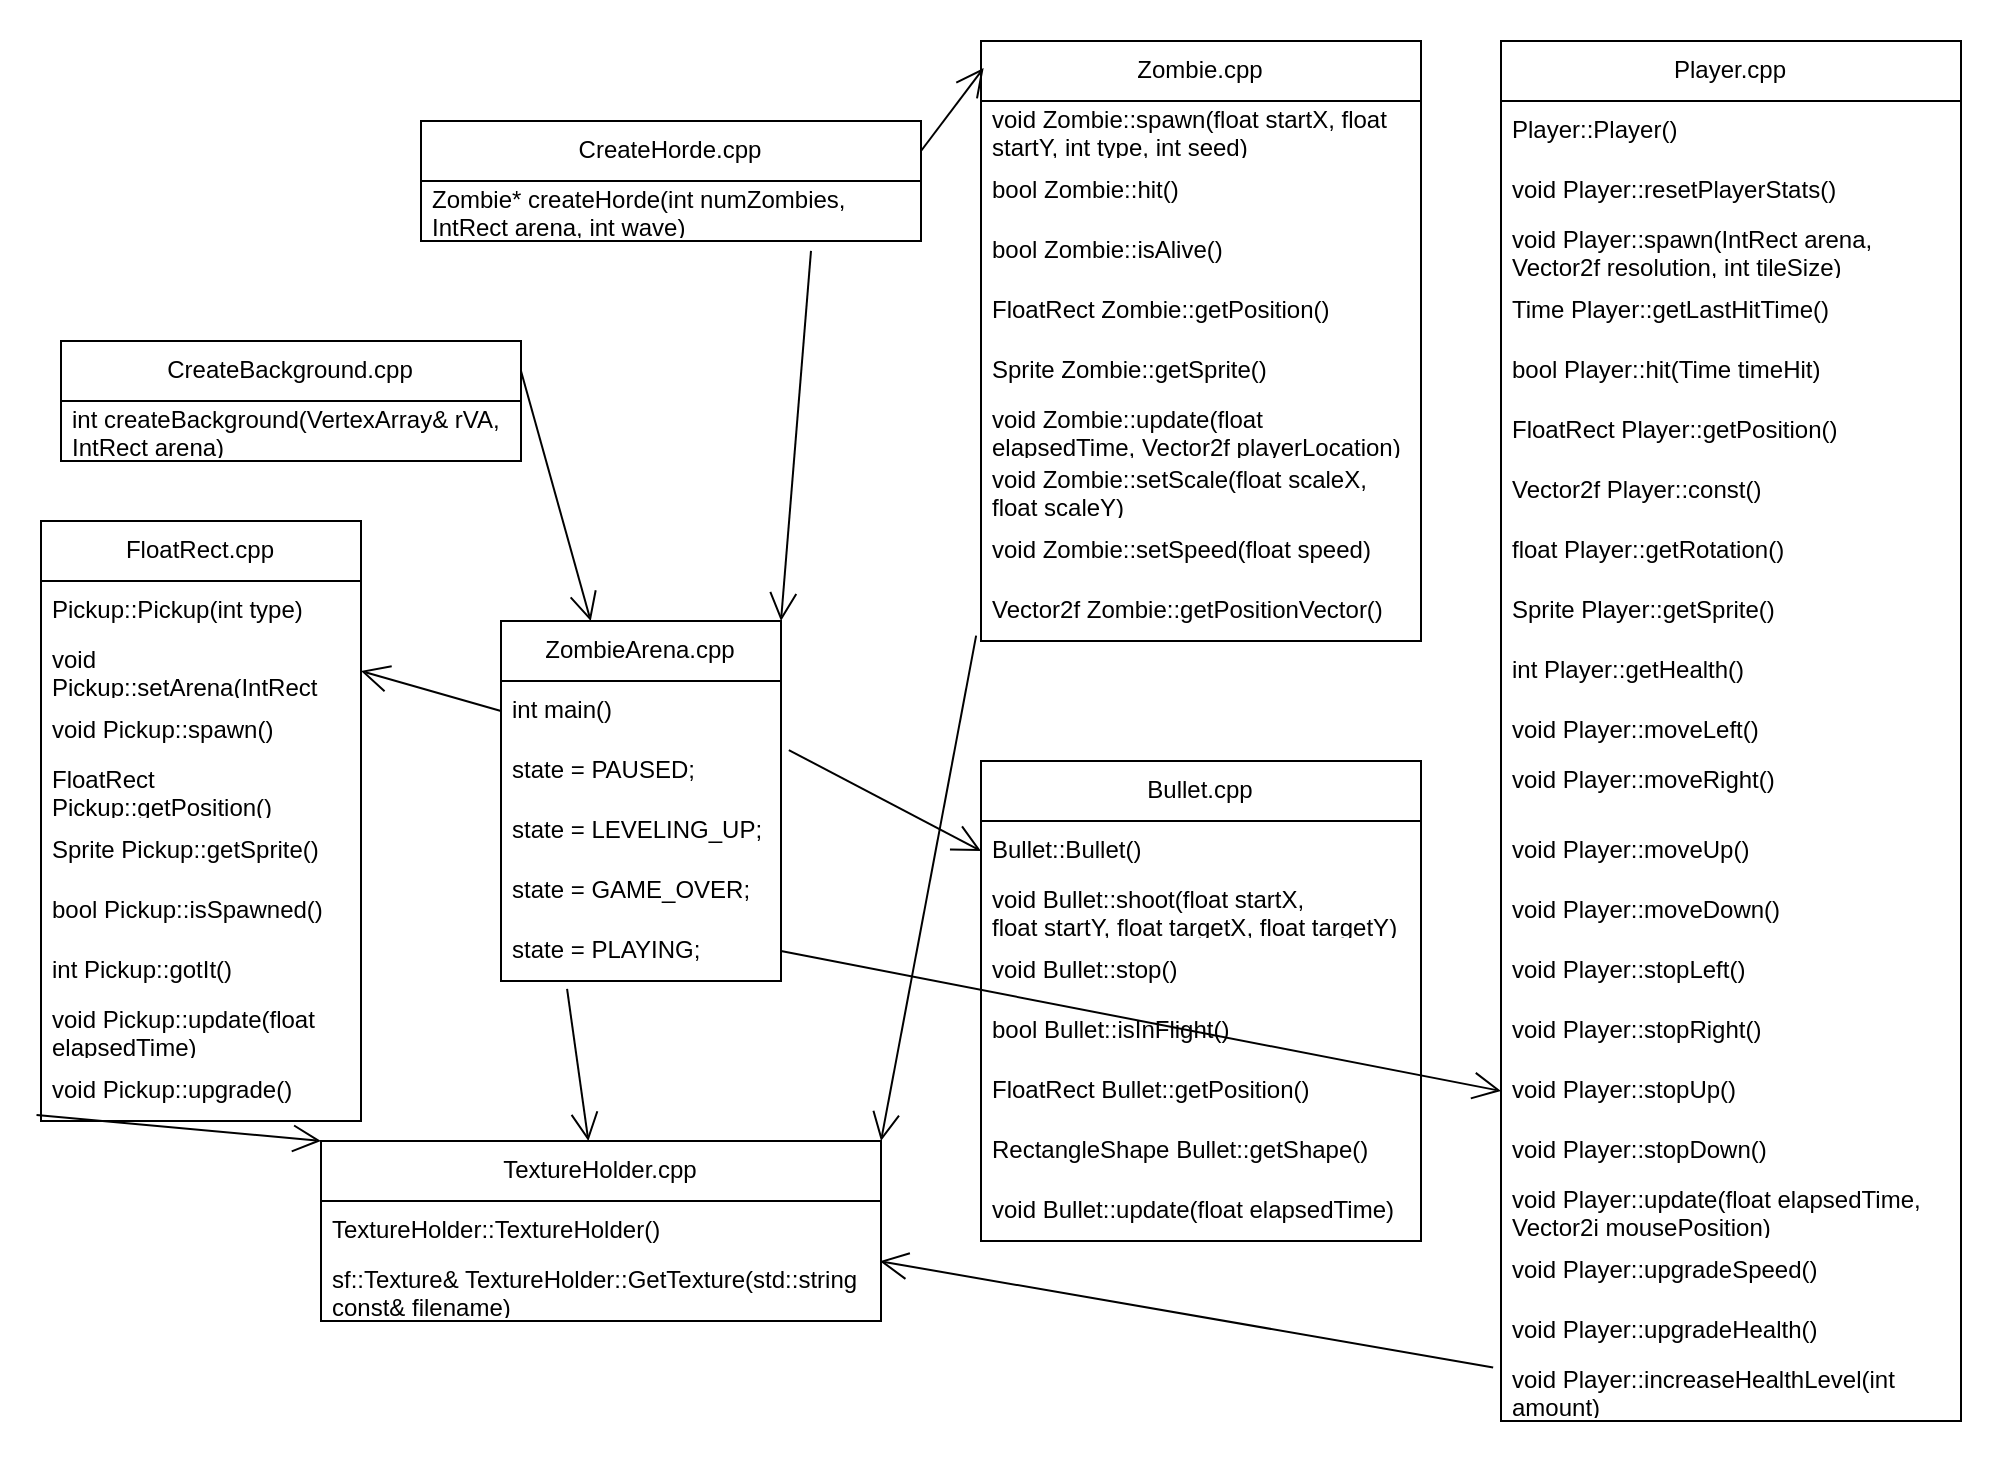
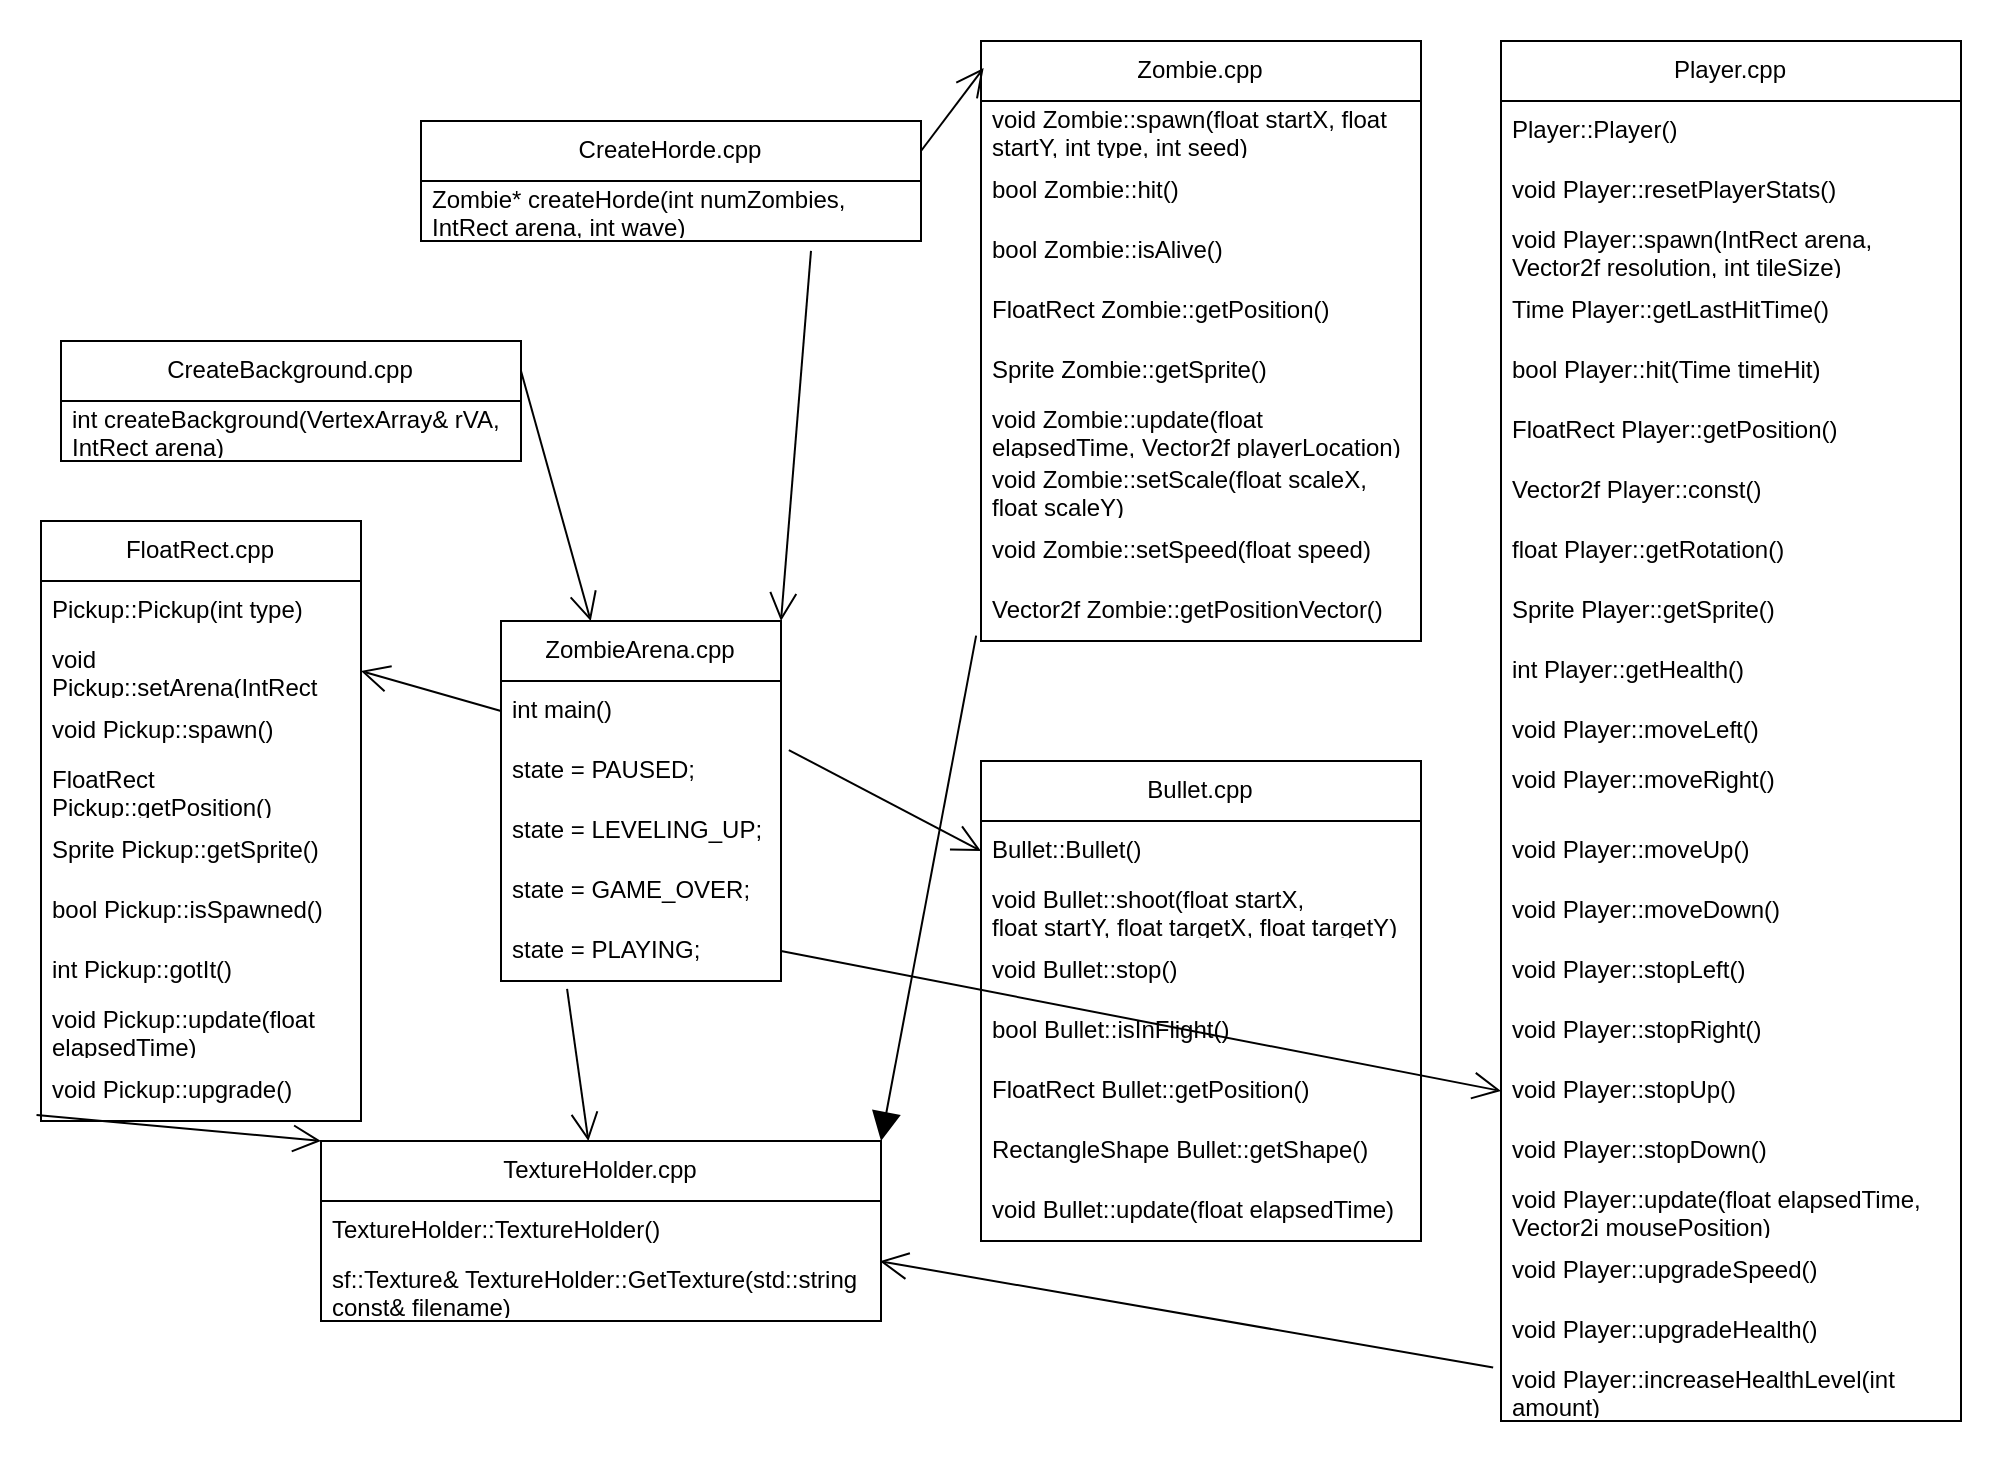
edge "Vector2f Zombie::getPositionVector()" -> "TextureHolder.cpp": arrowhead open -> block
